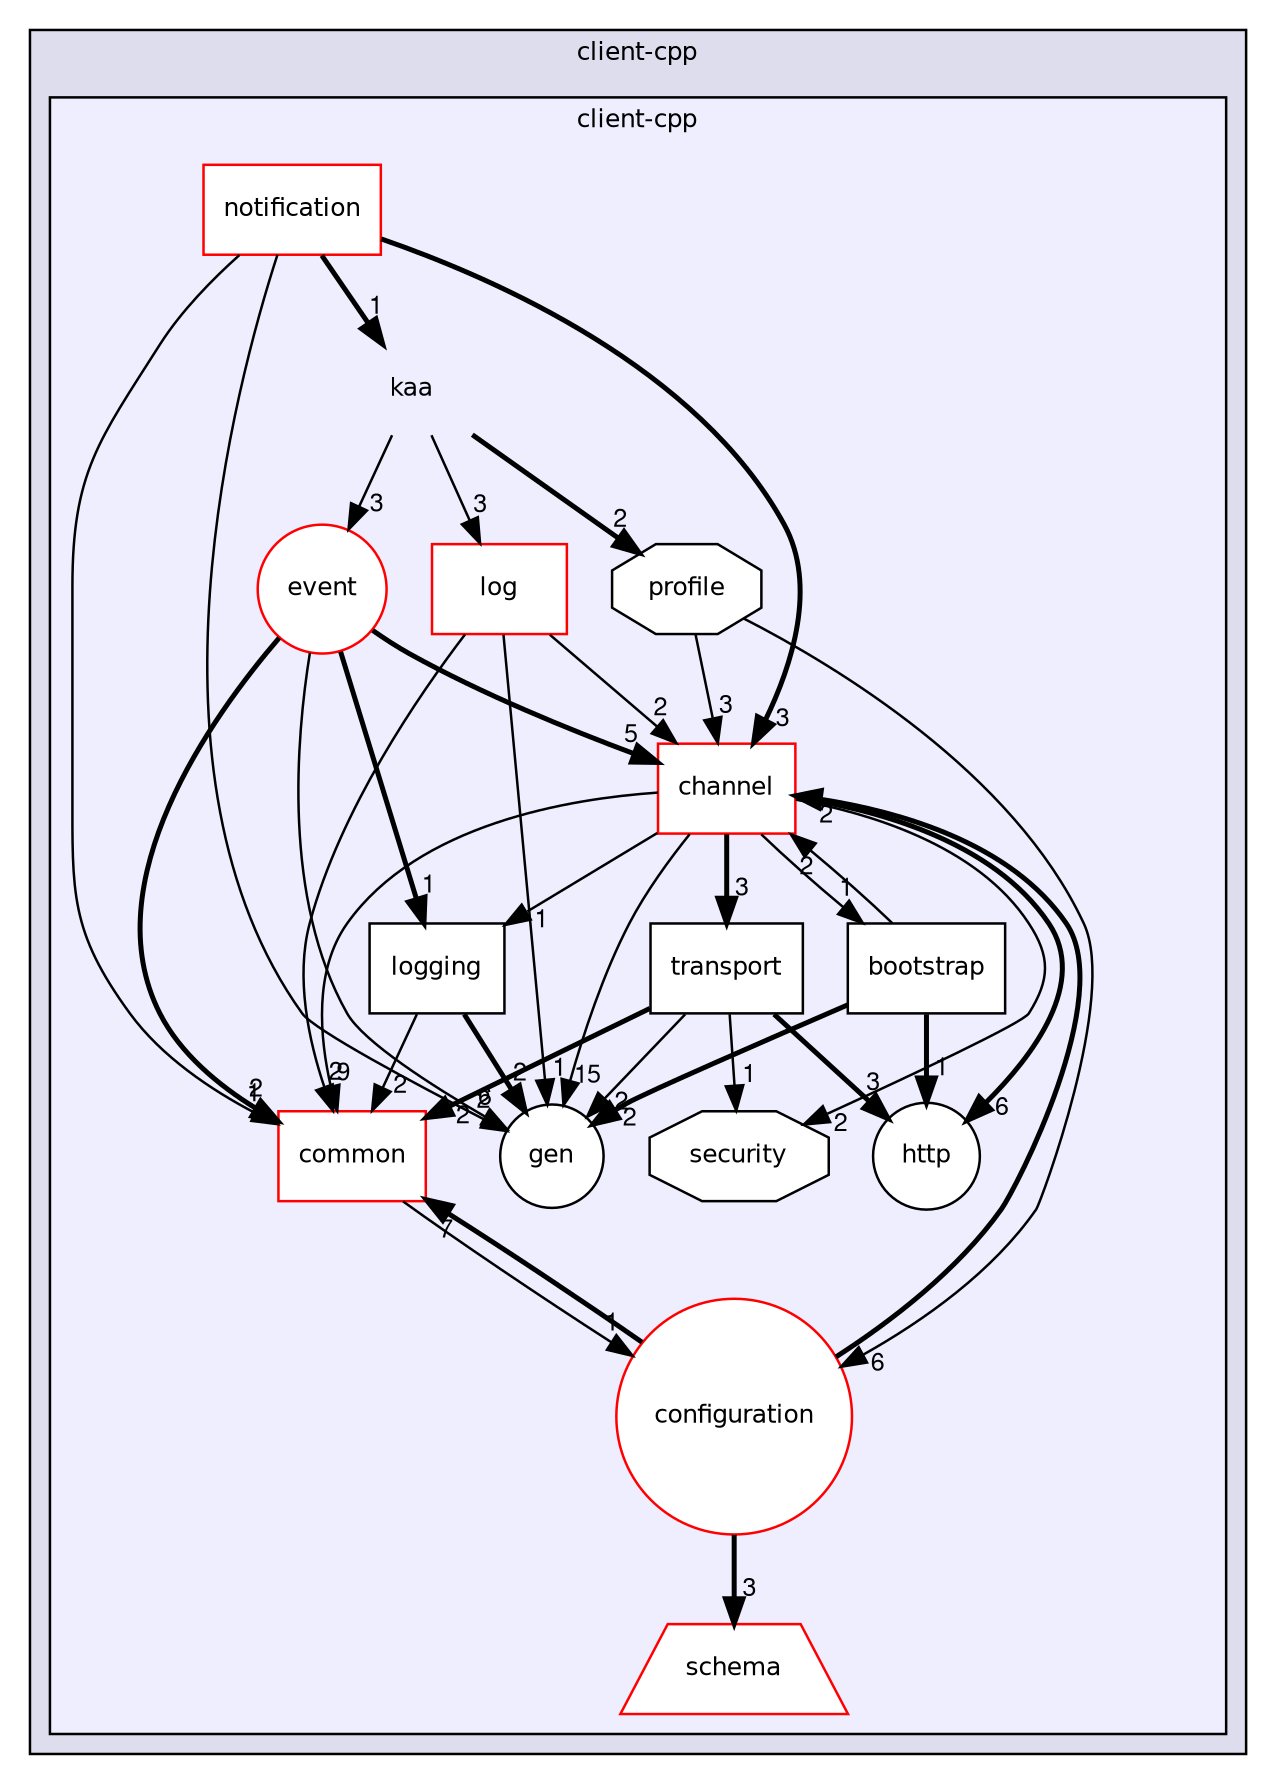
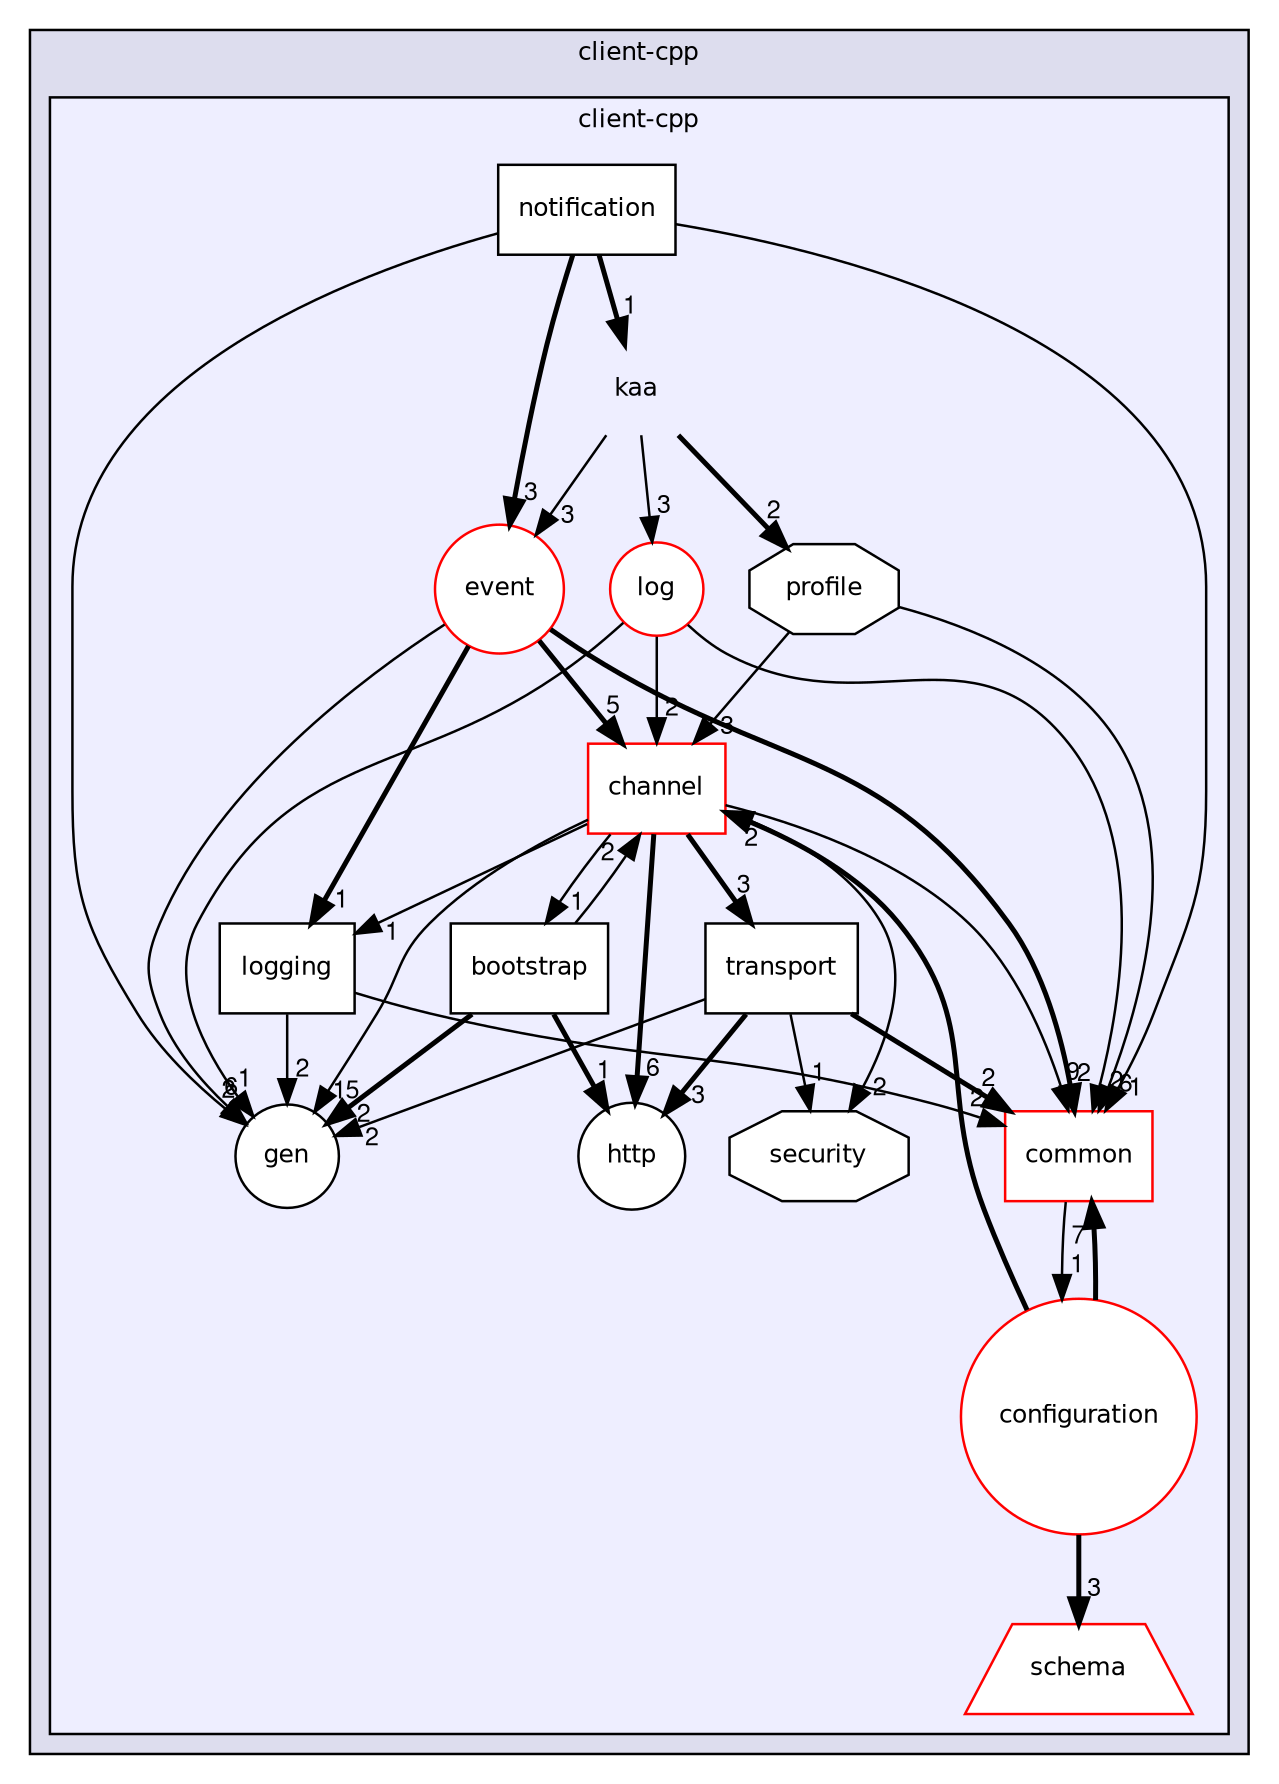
node "notification": color red -> black
edge "notification" -> "channel": now "notification" -> "event"
node "log": shape box -> circle
edge "profile" -> "configuration": now "profile" -> "common"
edge "logging" -> "gen": style bold -> solid
